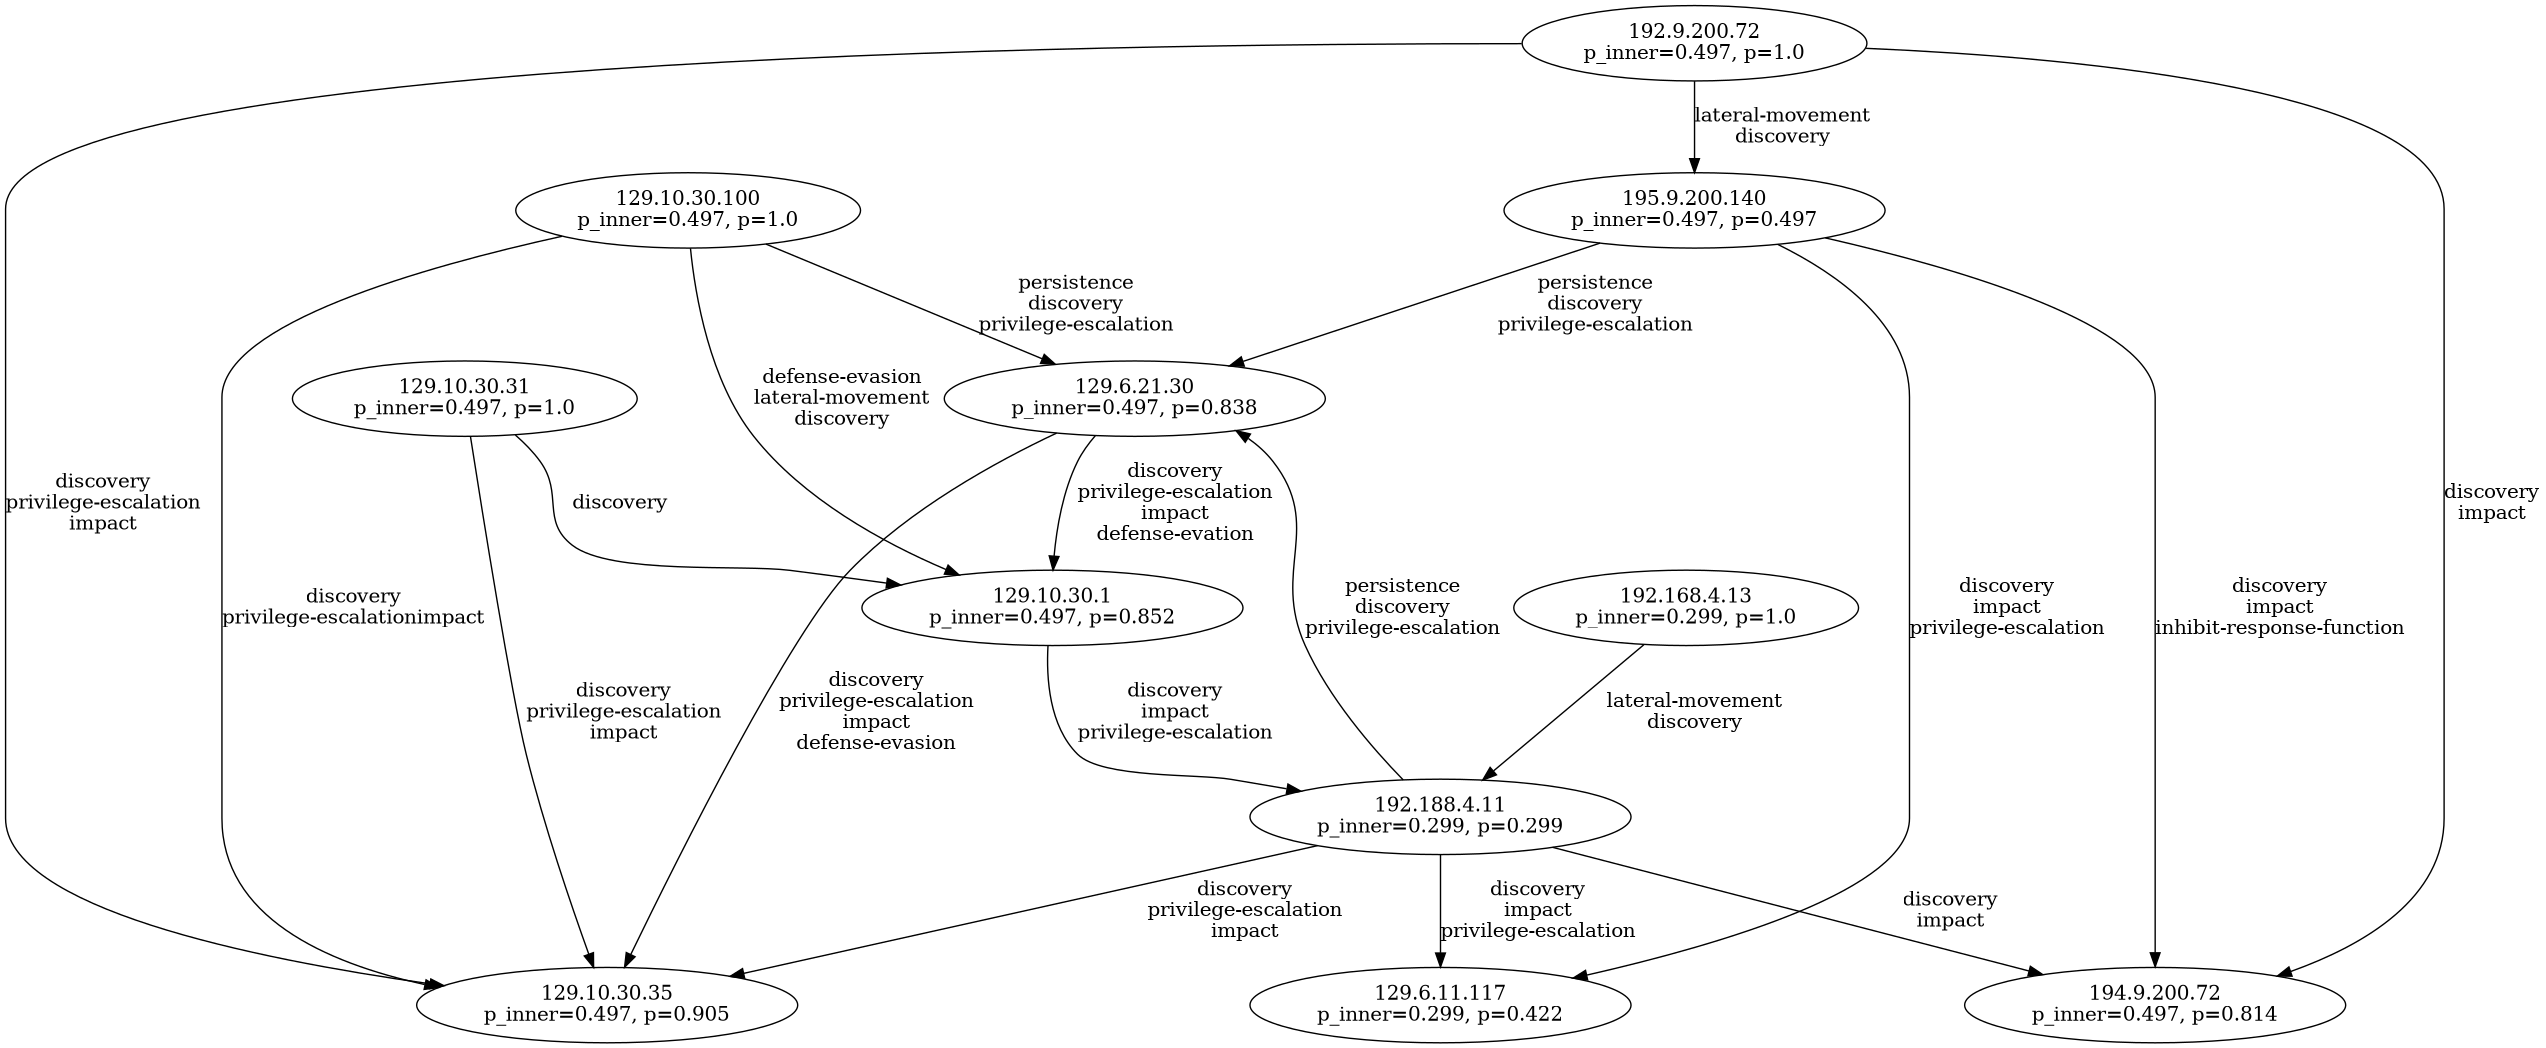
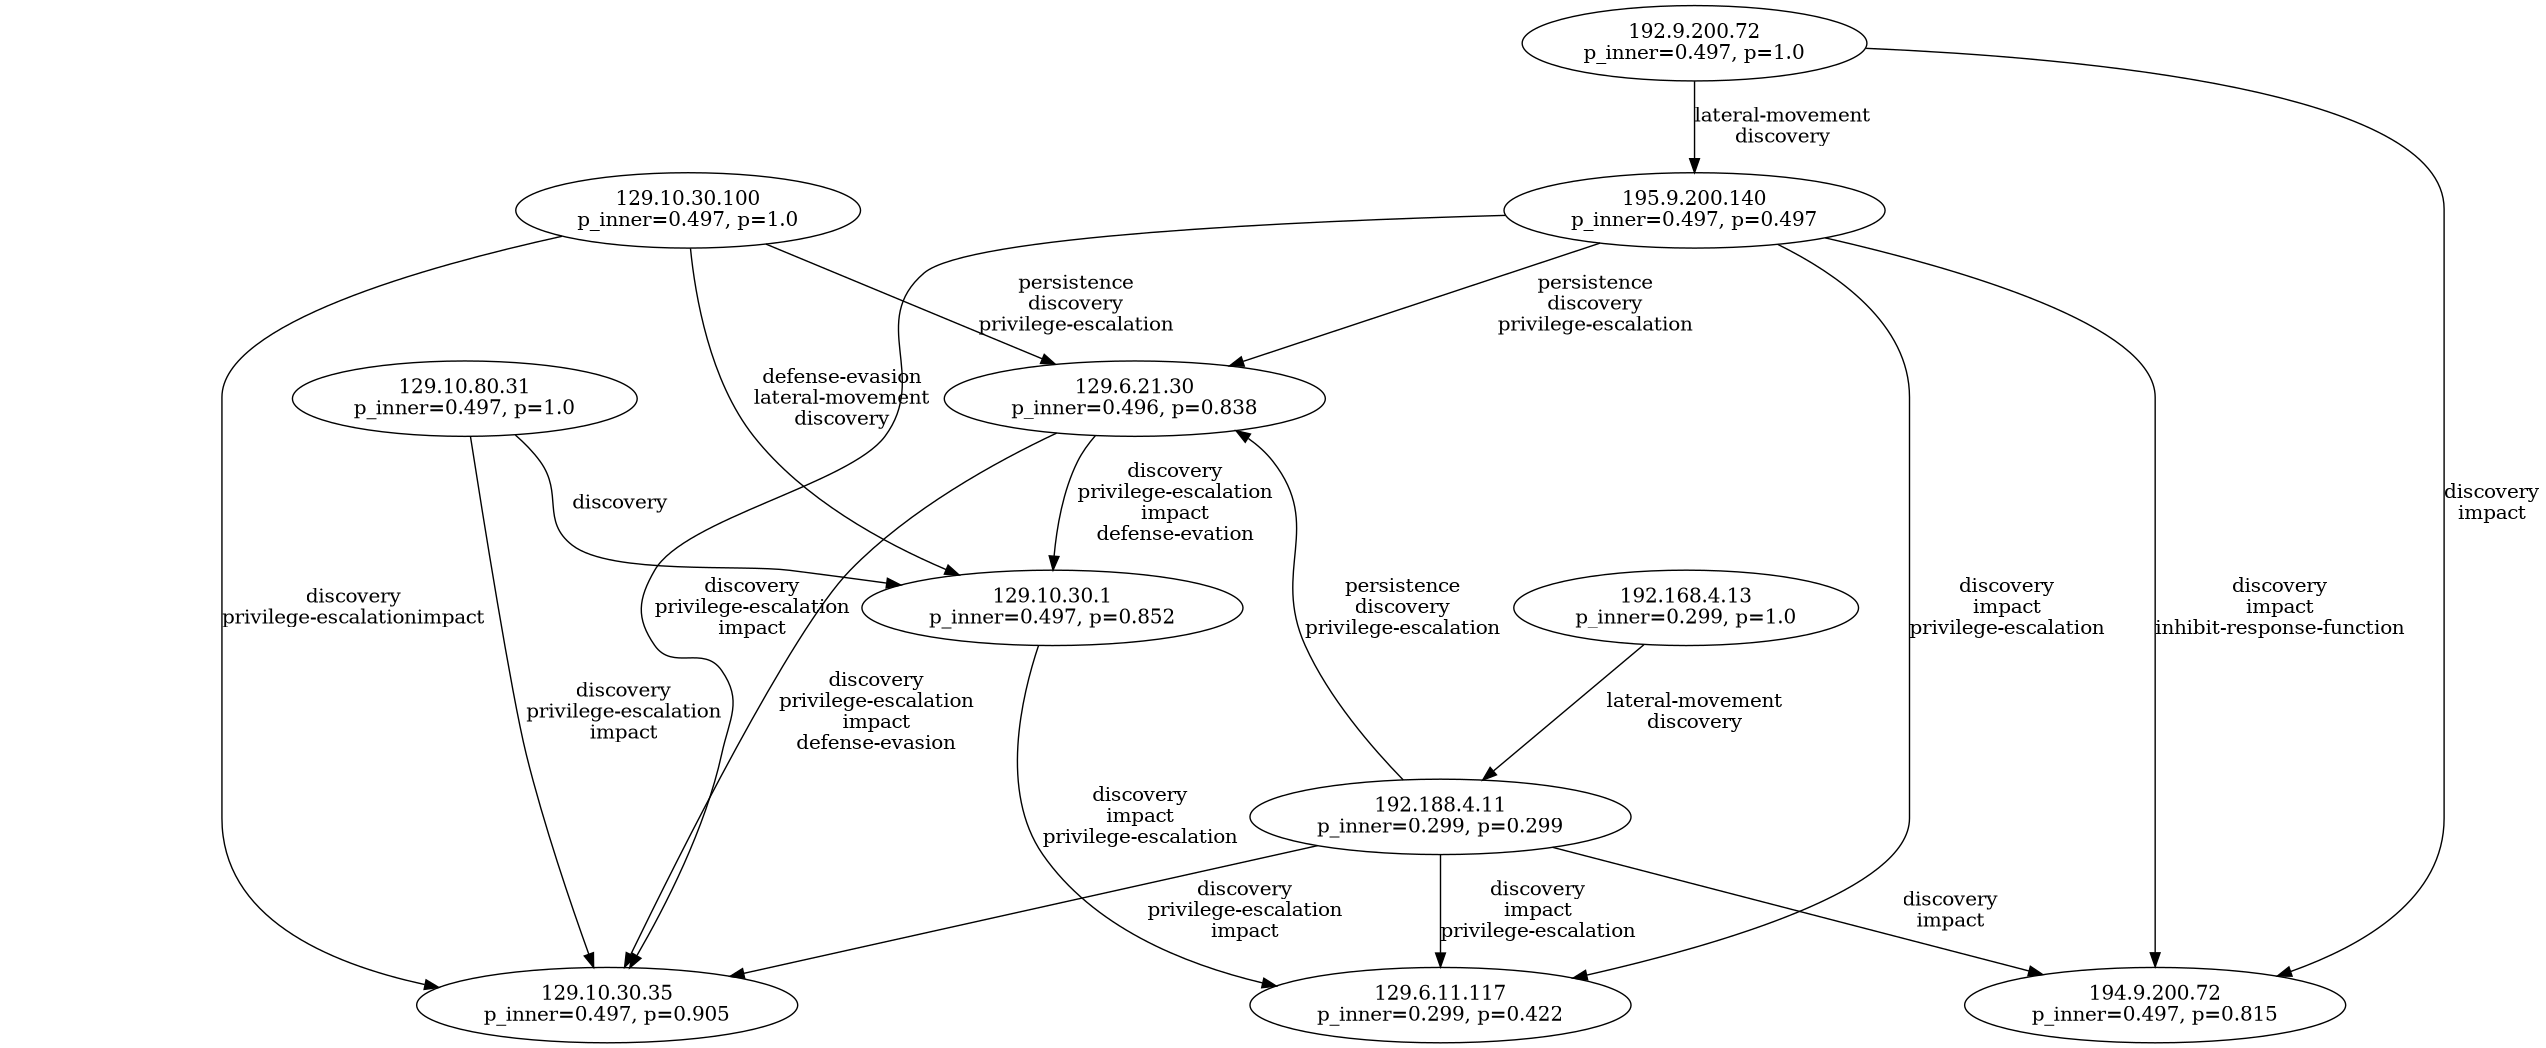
edge "192.9.200.72 p_inner=0.497, p=1.0" -> "129.10.30.35 p_inner=0.497, p=0.905": now "195.9.200.140 p_inner=0.497, p=0.497" -> "129.10.30.35 p_inner=0.497, p=0.905"
node "129.10.30.31 p_inner=0.497, p=1.0": label "129.10.30.31 p_inner=0.497, p=1.0" -> "129.10.80.31 p_inner=0.497, p=1.0"
node "129.6.21.30 p_inner=0.497, p=0.838": label "129.6.21.30 p_inner=0.497, p=0.838" -> "129.6.21.30 p_inner=0.496, p=0.838"
edge "129.10.30.1 p_inner=0.497, p=0.852" -> "192.188.4.11 p_inner=0.299, p=0.299": now "129.10.30.1 p_inner=0.497, p=0.852" -> "129.6.11.117 p_inner=0.299, p=0.422"
node "194.9.200.72 p_inner=0.497, p=0.814": label "194.9.200.72 p_inner=0.497, p=0.814" -> "194.9.200.72 p_inner=0.497, p=0.815"
